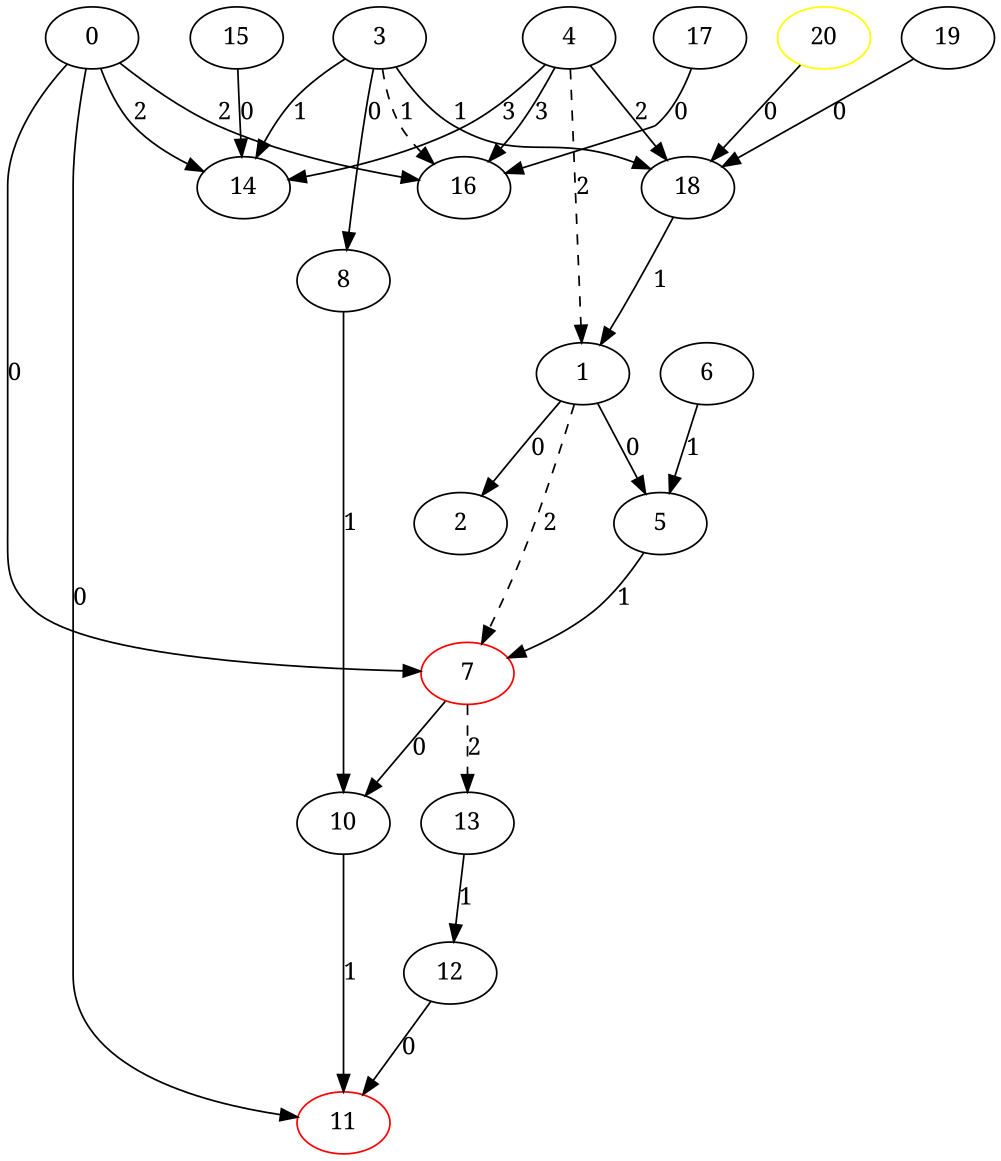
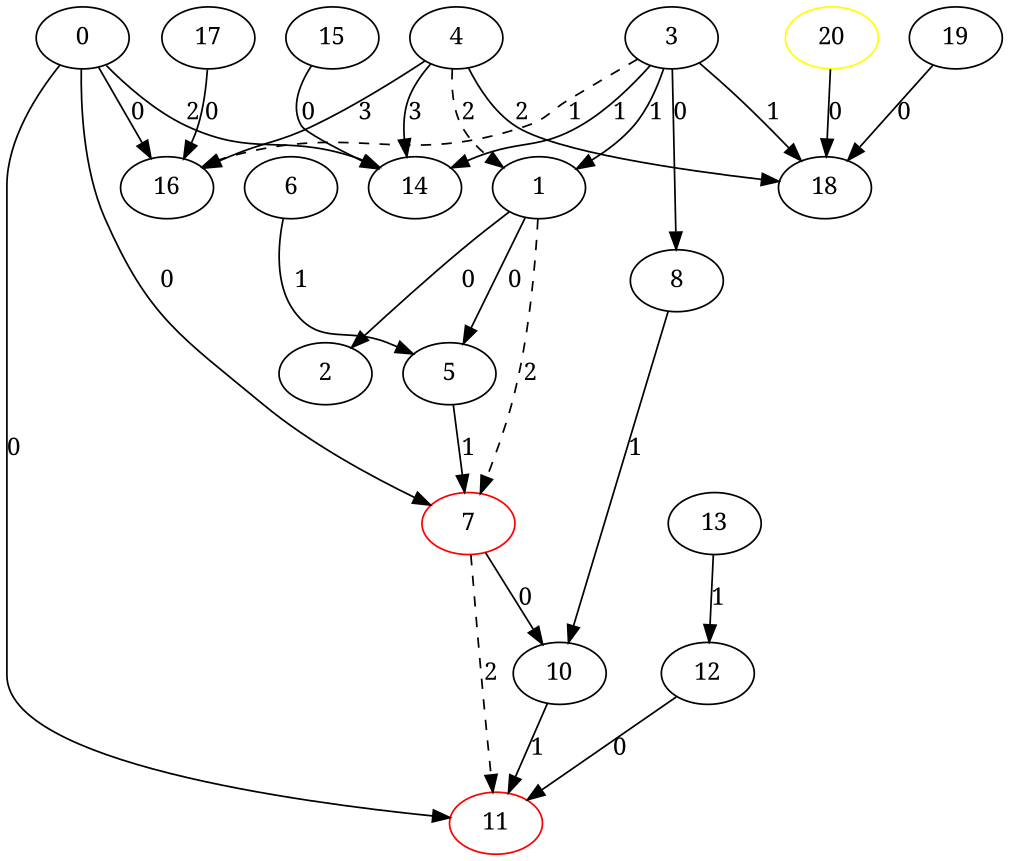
edge "0" -> "16": label "2" -> "0"
edge "18" -> "1": now "3" -> "1"
edge "7" -> "13": now "7" -> "11"
